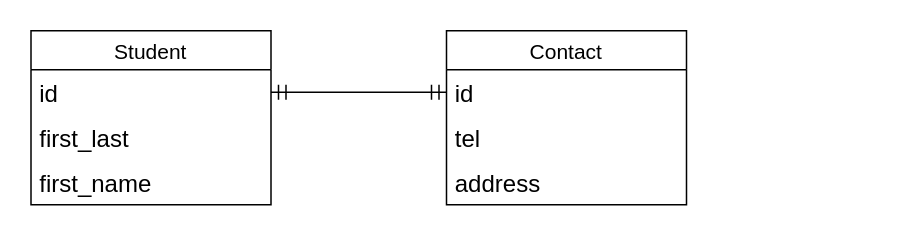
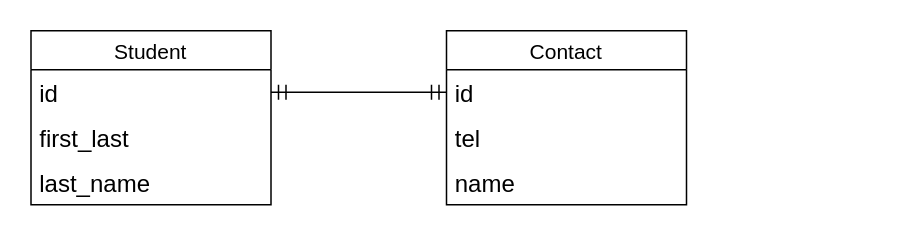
node "first_name": label "first_name" -> "last_name"
node "address": label "address" -> "name"
